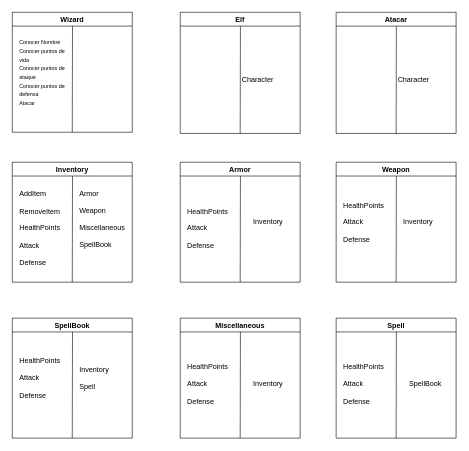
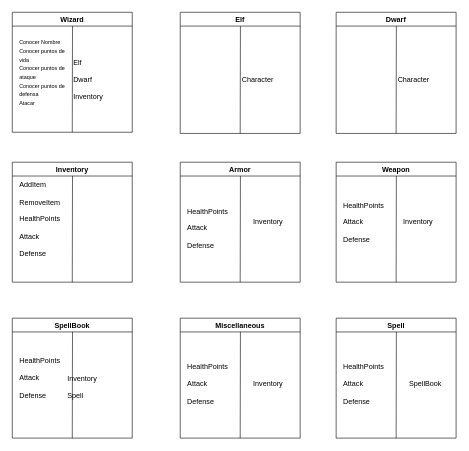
node "Atacar": label "Atacar" -> "Dwarf"
node "Elf Dwarf Inventory": added
node "Armor Weapon Miscellaneous SpellBook": removed
node "AddItem RemoveItem HealthPoints Attack Defense": moved (39, 228) -> (39, 219)
node "Inventory Spell": moved (99, 378) -> (87, 387)
